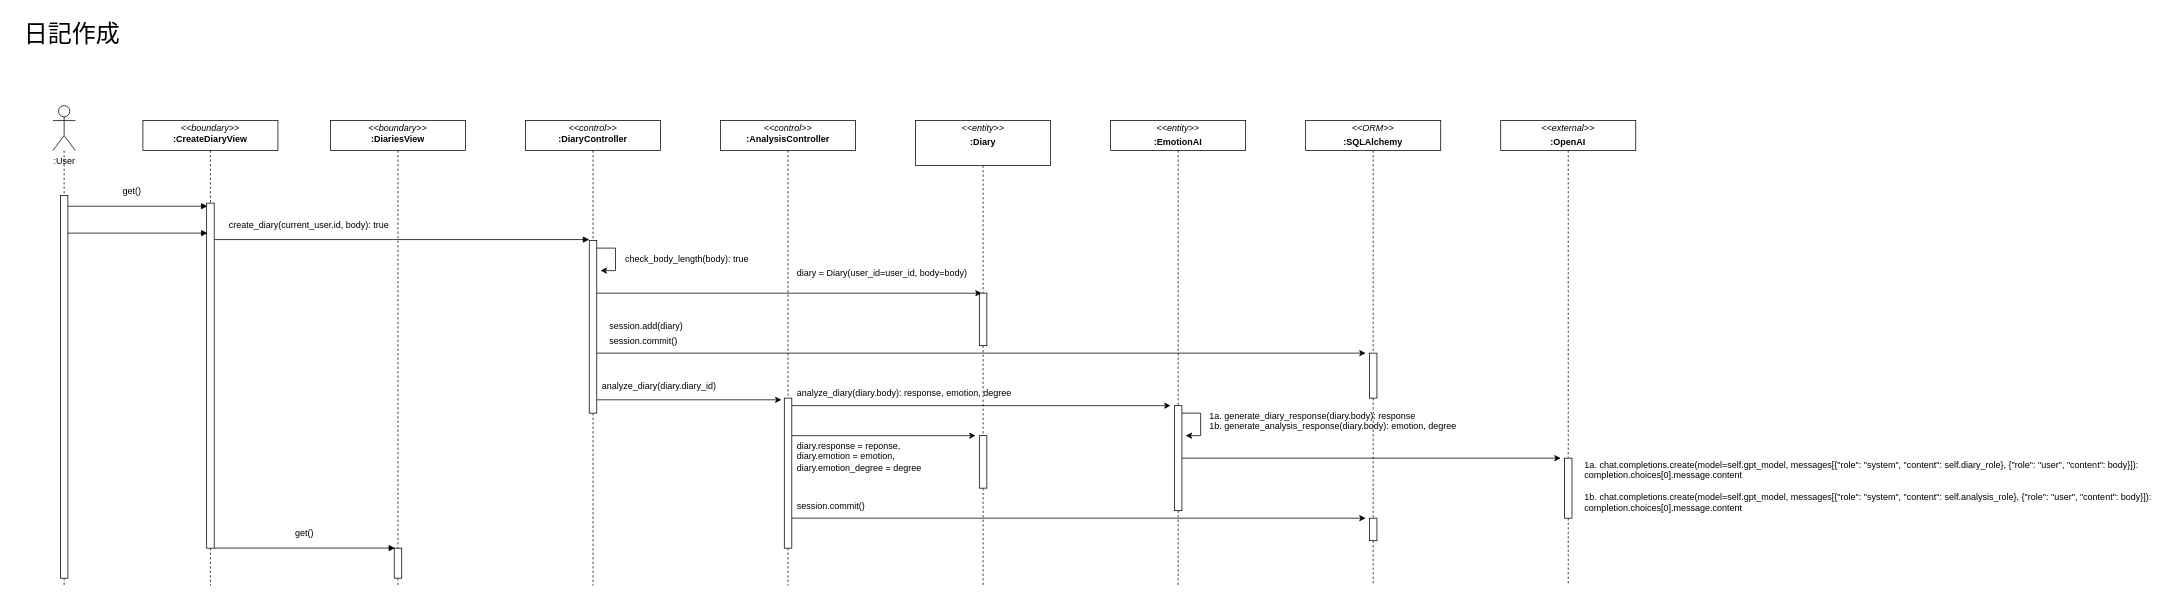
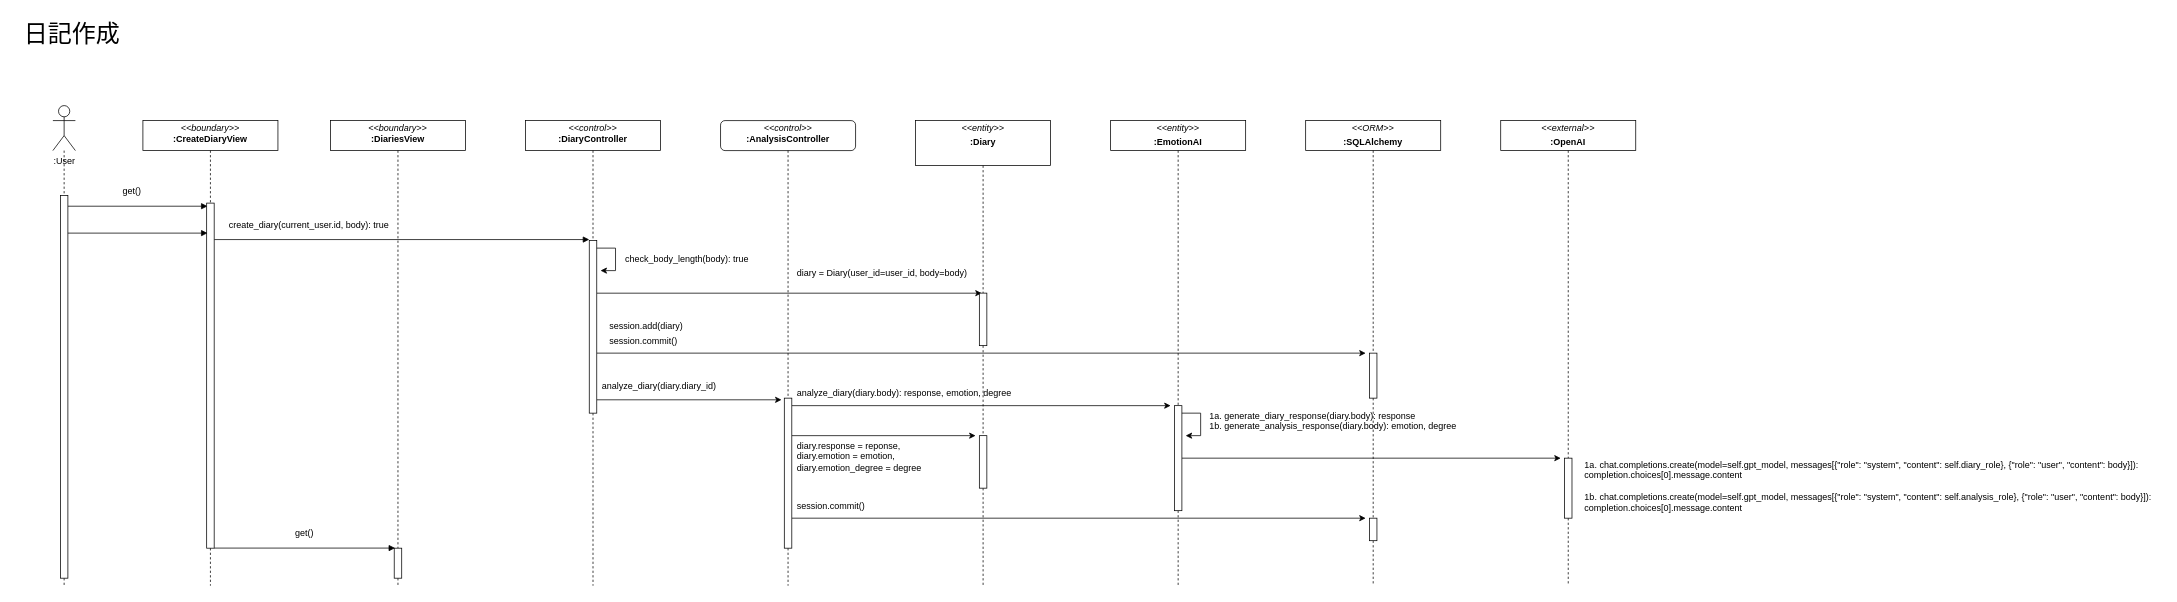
node "<<control>> :AnalysisController": shape rectangle -> rounded rectangle
